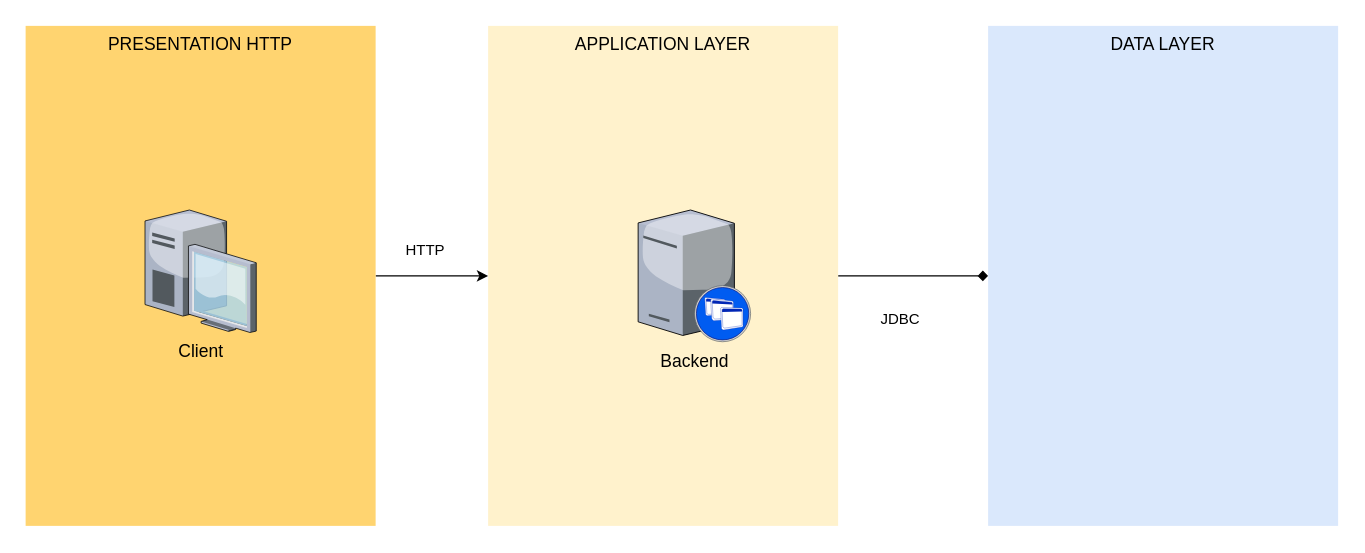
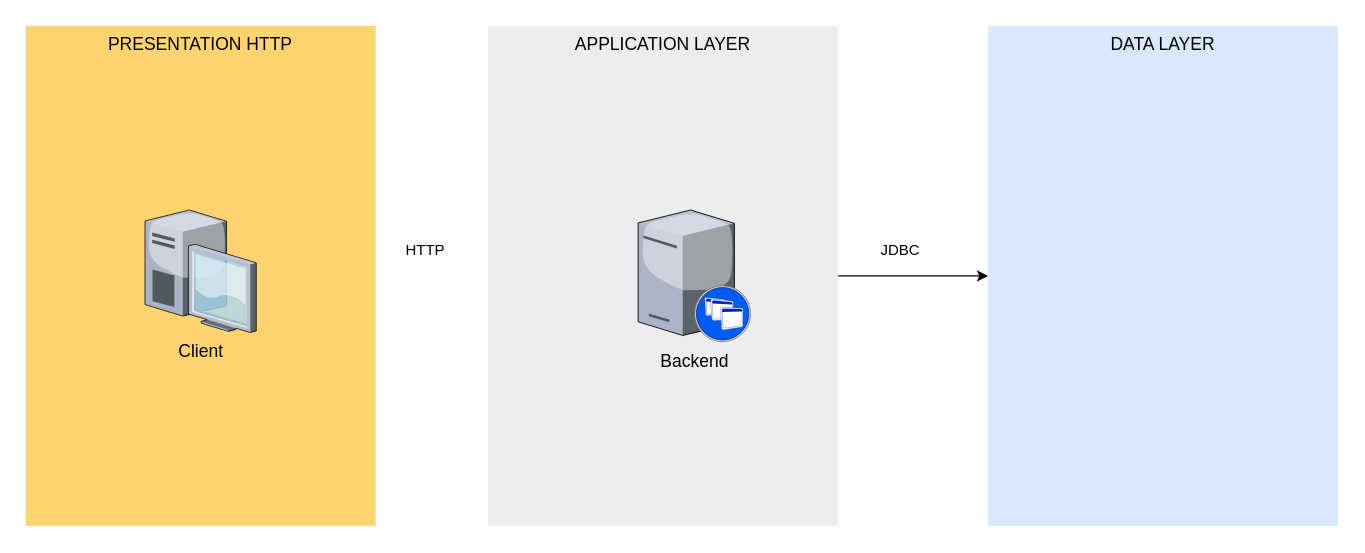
node "APPLICATION LAYER": fillcolor #fff2cc -> #ededed
edge "PRESENTATION HTTP" -> "APPLICATION LAYER": removed
edge "APPLICATION LAYER" -> "DATA LAYER": arrowhead diamond -> classic
node "JDBC": moved (901, 319) -> (901, 251)
